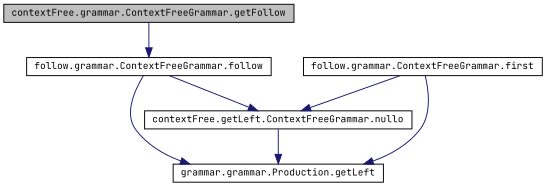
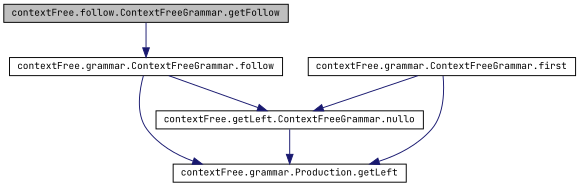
node "contextFree.grammar.ContextFreeGrammar.getFollow": label "contextFree.grammar.ContextFreeGrammar.getFollow" -> "contextFree.follow.ContextFreeGrammar.getFollow"
node "follow.grammar.ContextFreeGrammar.follow": label "follow.grammar.ContextFreeGrammar.follow" -> "contextFree.grammar.ContextFreeGrammar.follow"
node "follow.grammar.ContextFreeGrammar.first": label "follow.grammar.ContextFreeGrammar.first" -> "contextFree.grammar.ContextFreeGrammar.first"
node "grammar.grammar.Production.getLeft": label "grammar.grammar.Production.getLeft" -> "contextFree.grammar.Production.getLeft"
